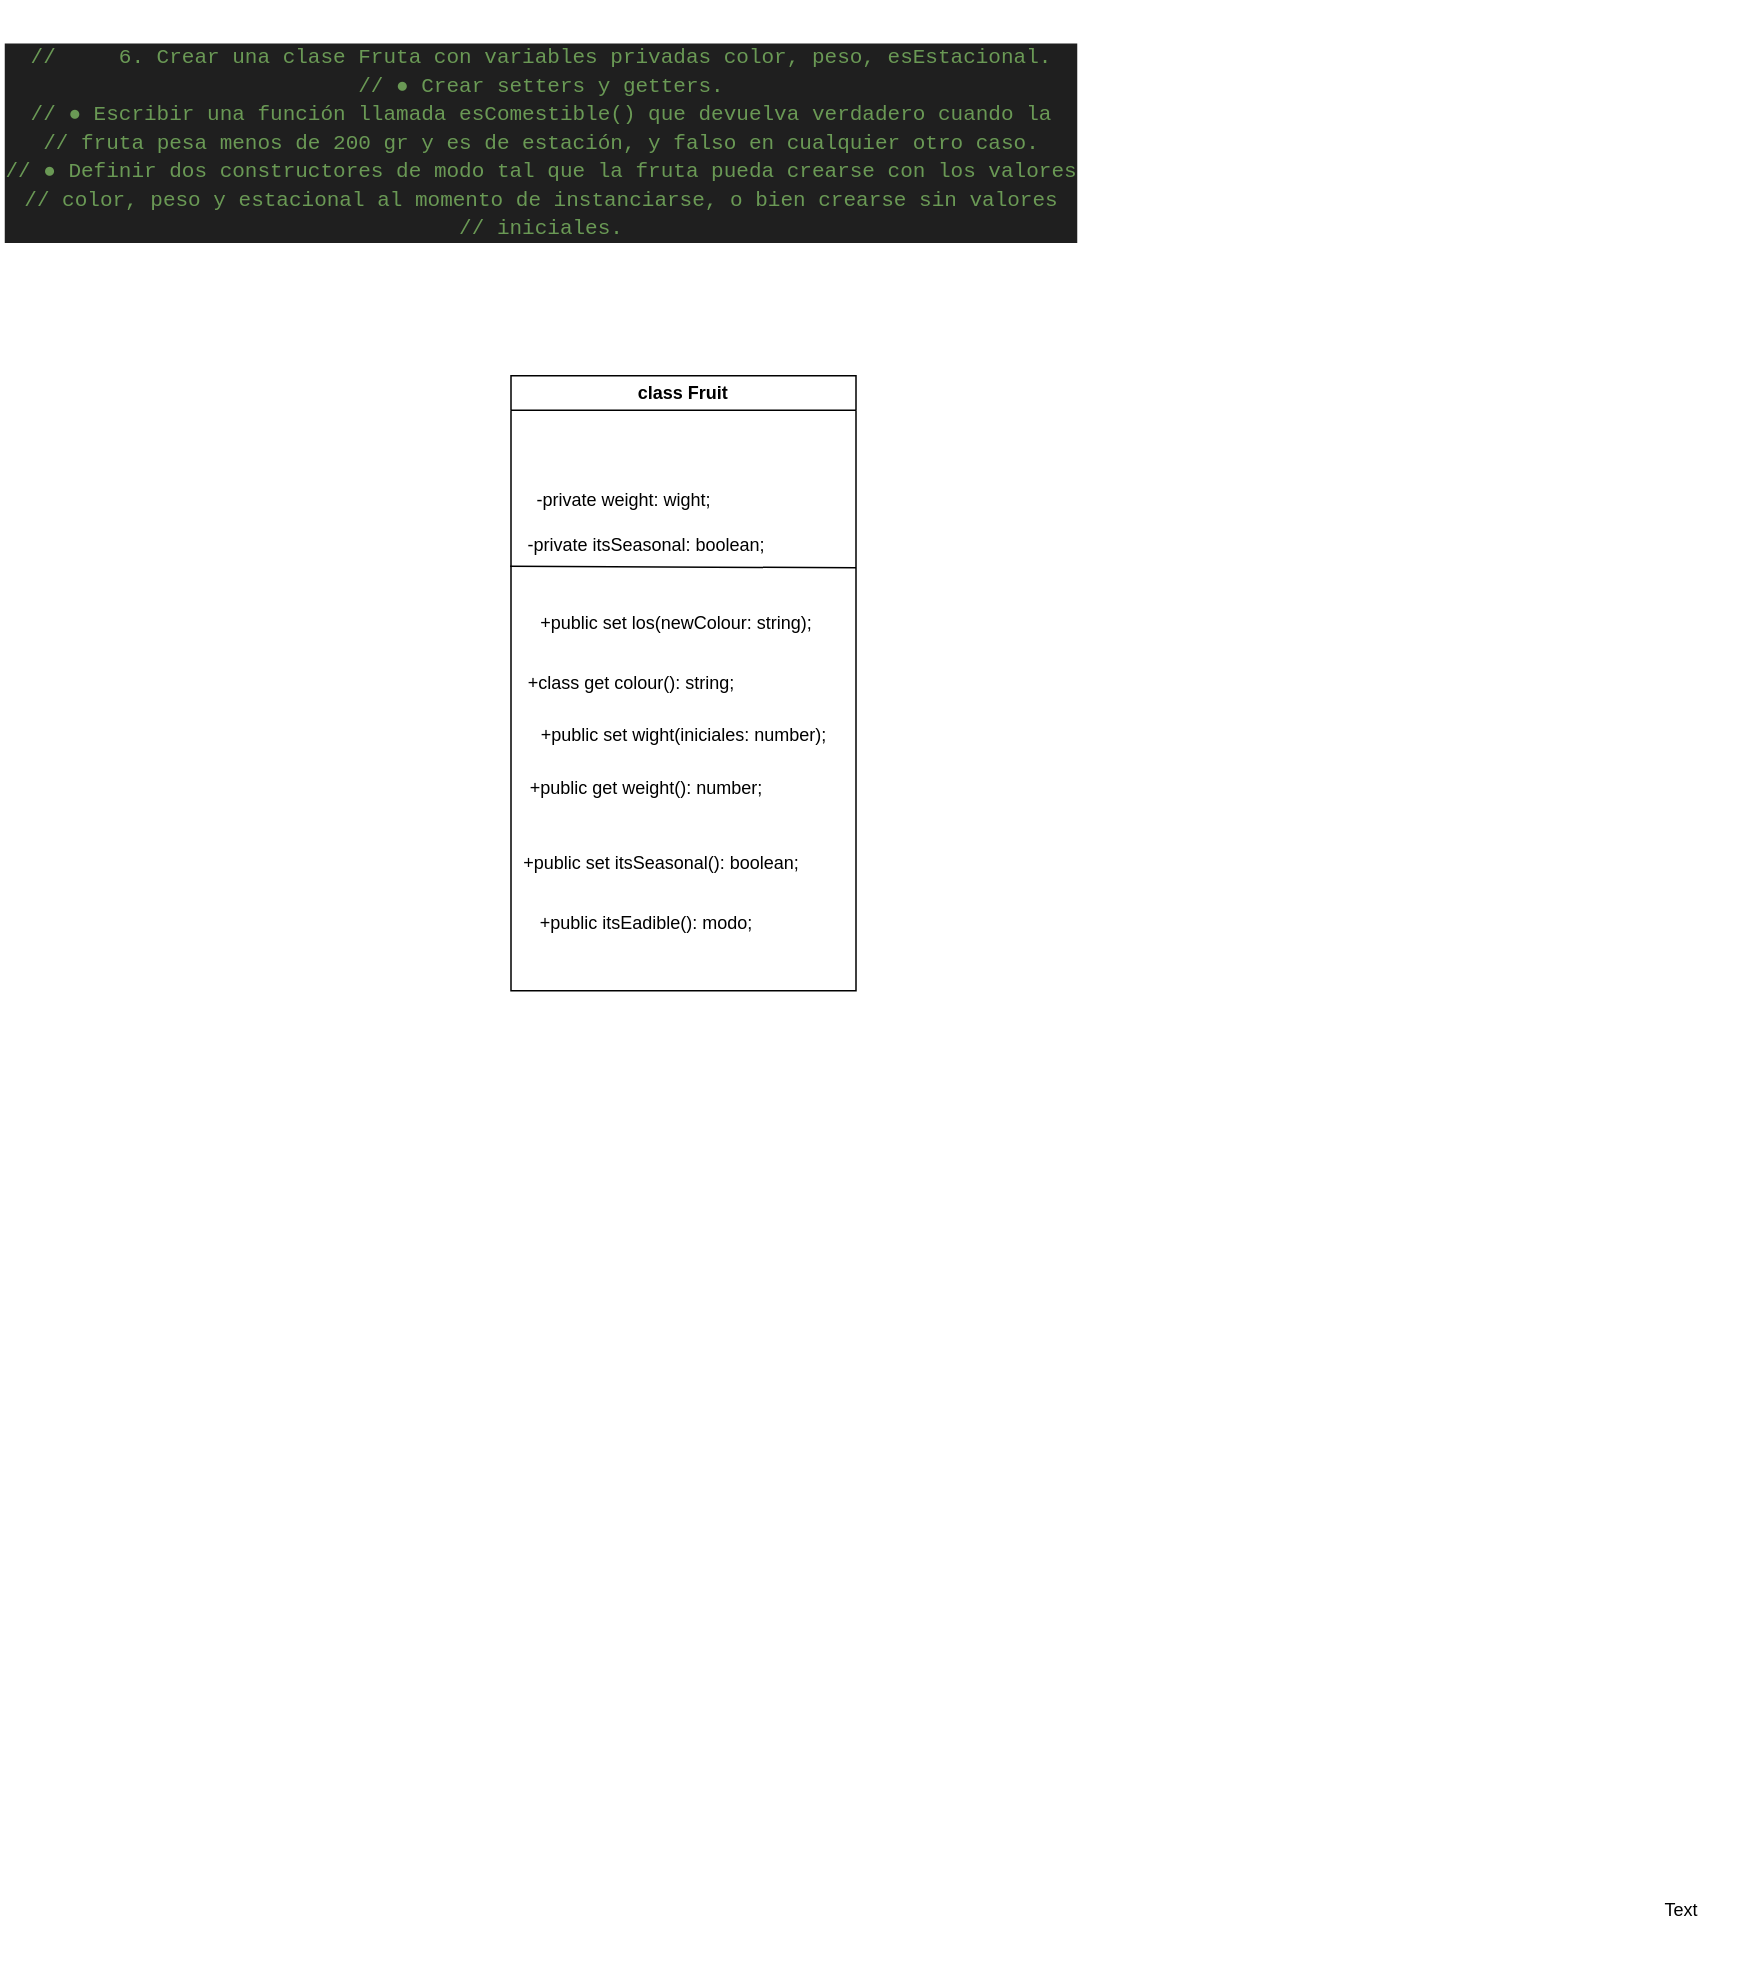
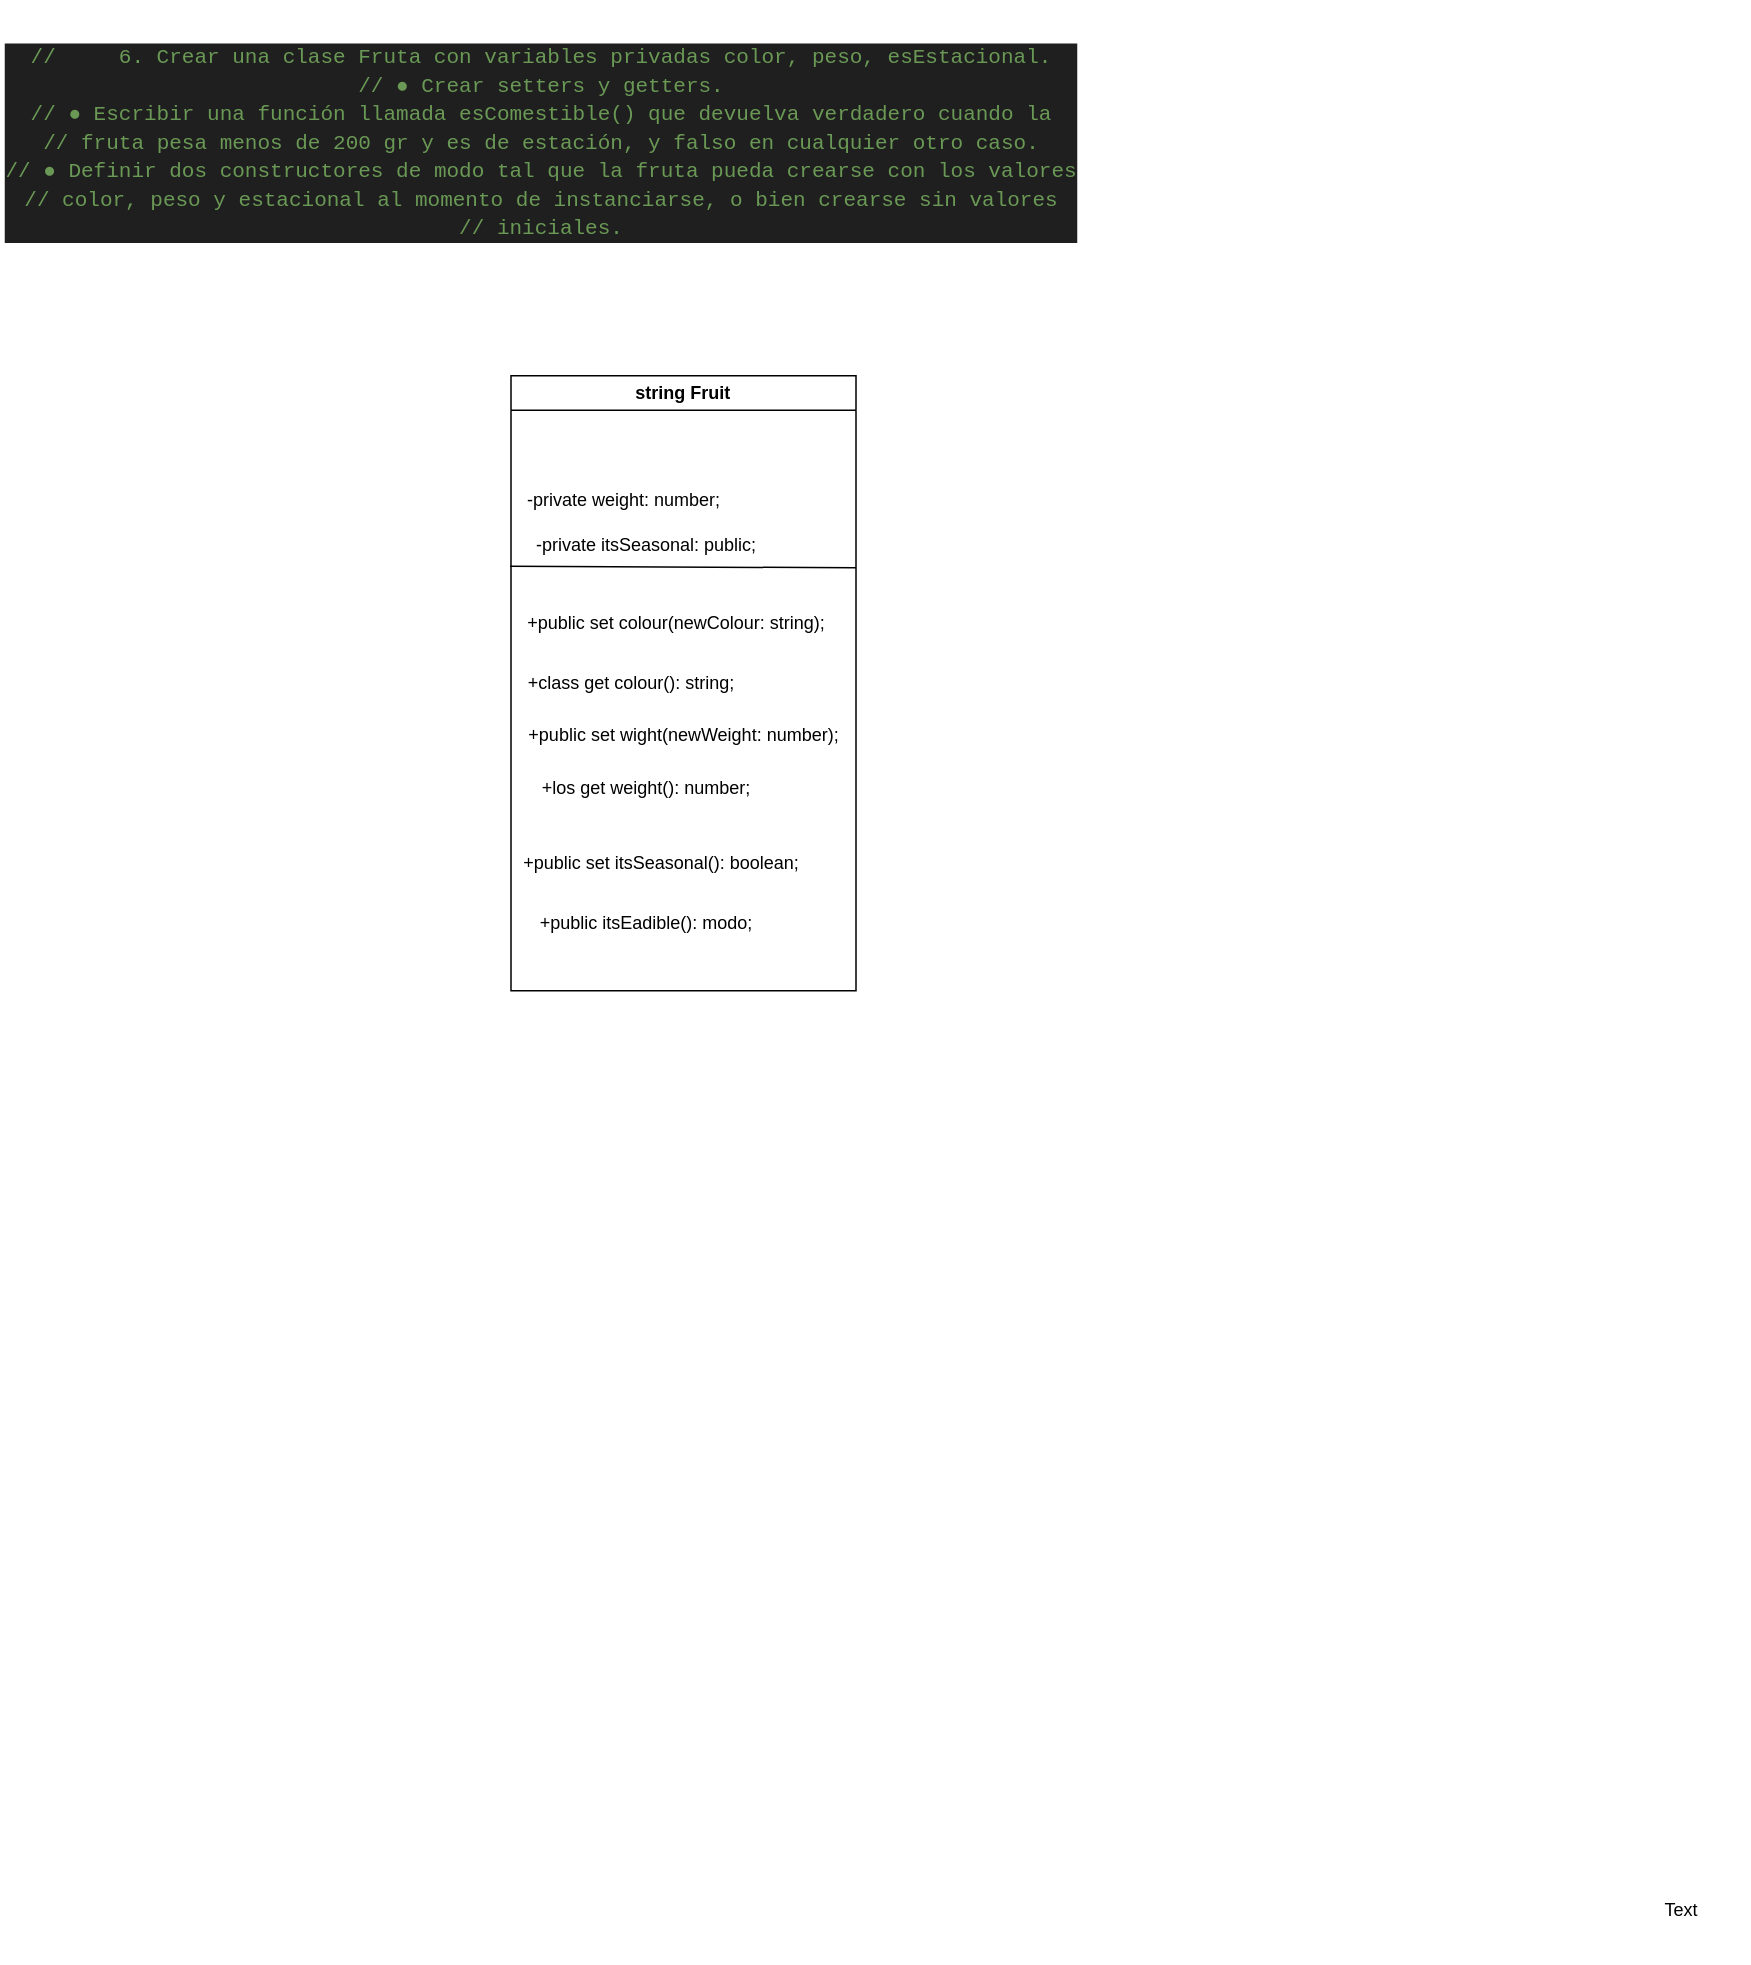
node "class Fruit": label "class Fruit" -> "string Fruit"
node "-private weight: wight;": label "-private weight: wight;" -> "-private weight: number;"
node "-private itsSeasonal: boolean;": label "-private itsSeasonal: boolean;" -> "-private itsSeasonal: public;"
node "+public set los(newColour: string);": label "+public set los(newColour: string);" -> "+public set colour(newColour: string);"
node "+public set wight(iniciales: number);": label "+public set wight(iniciales: number);" -> "+public set wight(newWeight: number);"
node "+public get weight(): number;": label "+public get weight(): number;" -> "+los get weight(): number;"
